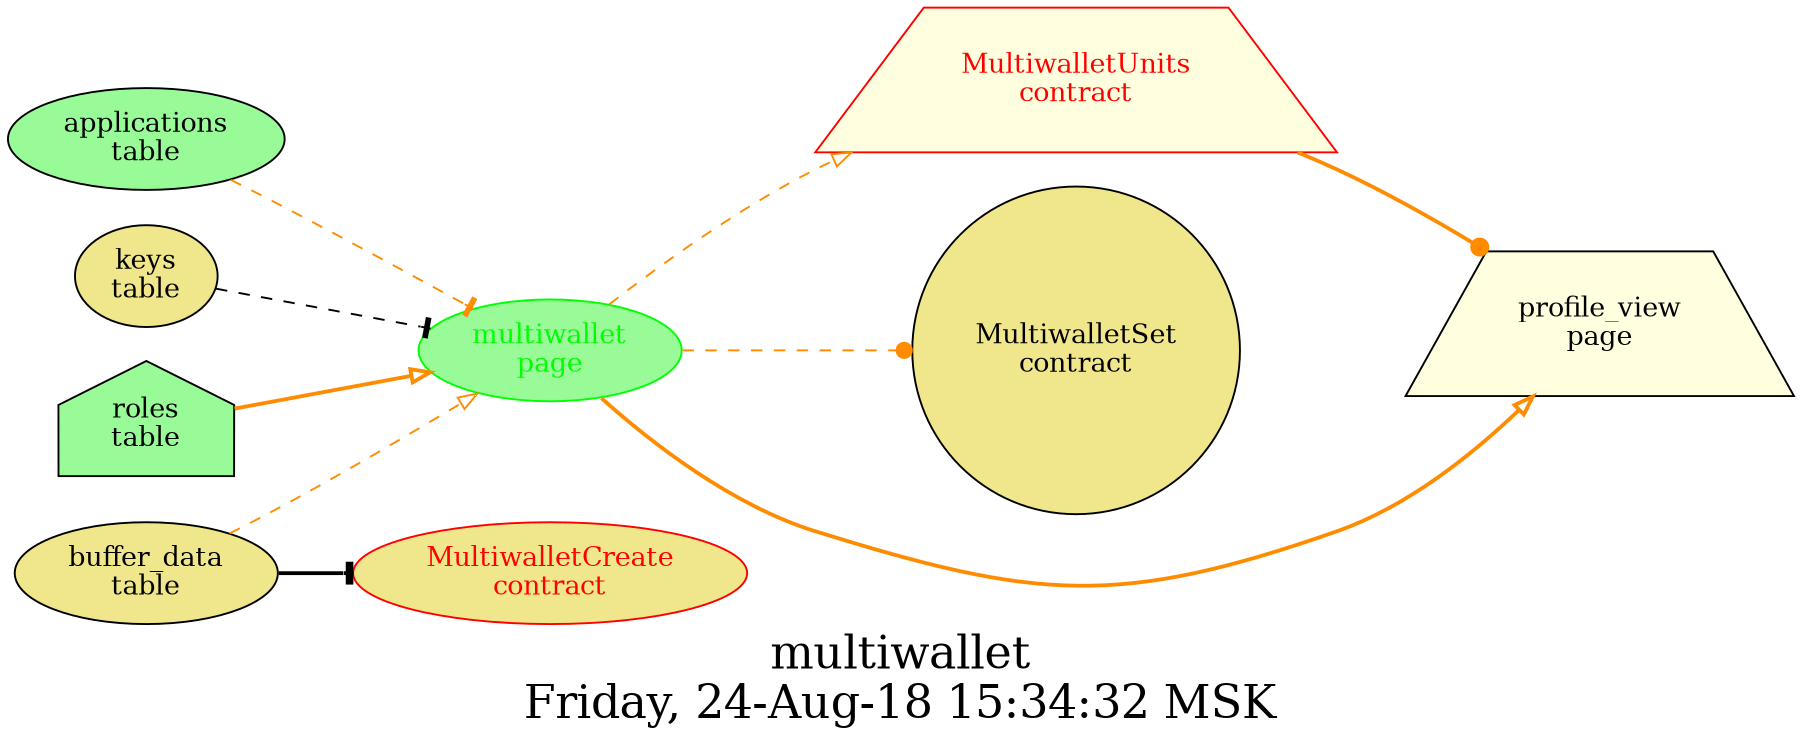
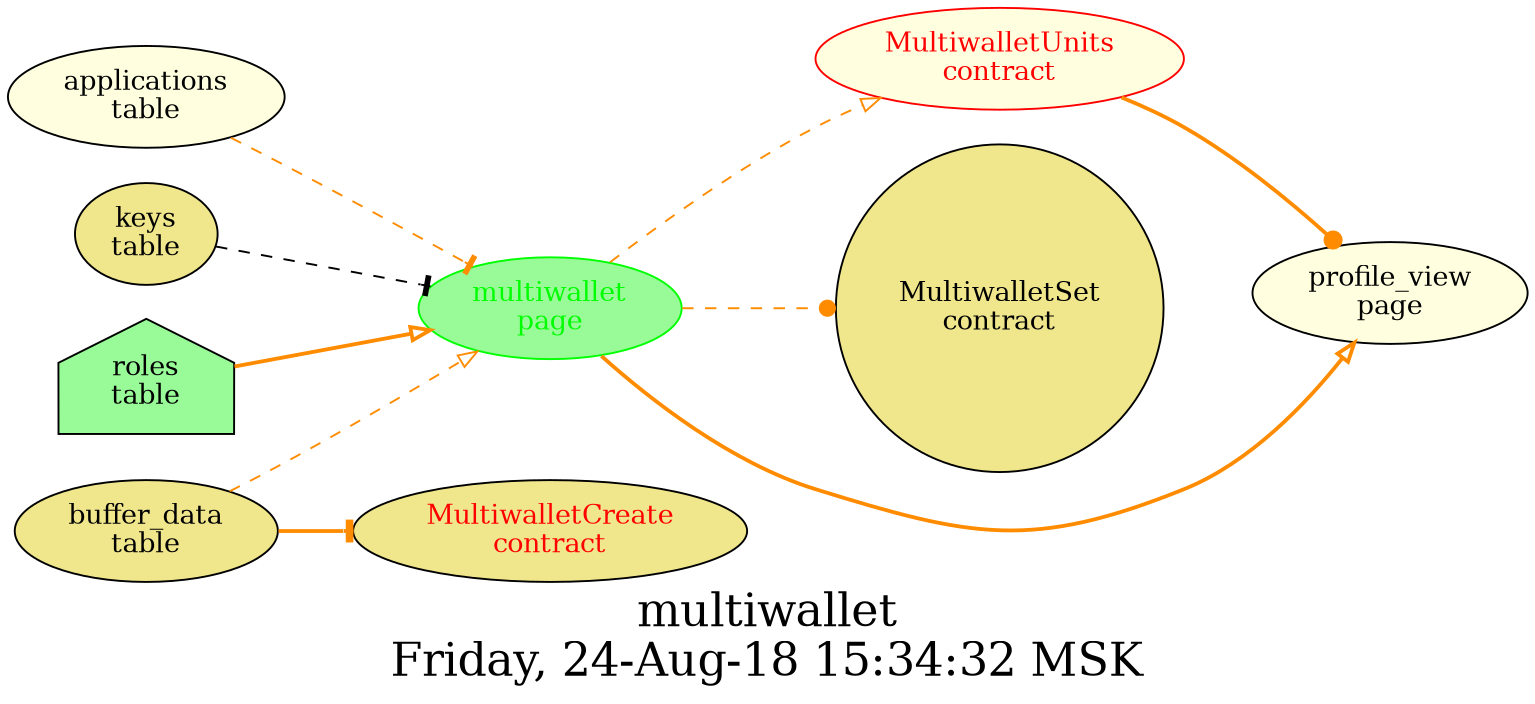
node "MultiwalletUnits contract": shape trapezium -> ellipse
node "applications table": fillcolor palegreen -> lightyellow
node "profile_view page": shape trapezium -> ellipse
edge "buffer_data table" -> "MultiwalletCreate contract": color black -> darkorange
node "MultiwalletCreate contract": color red -> black
